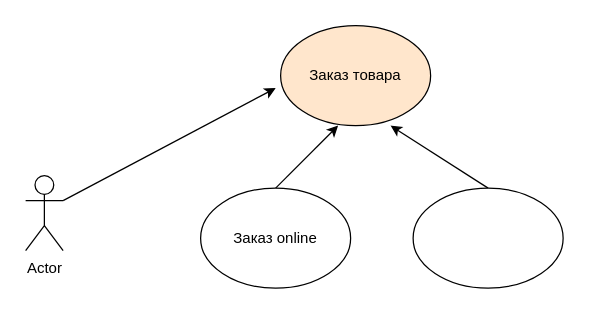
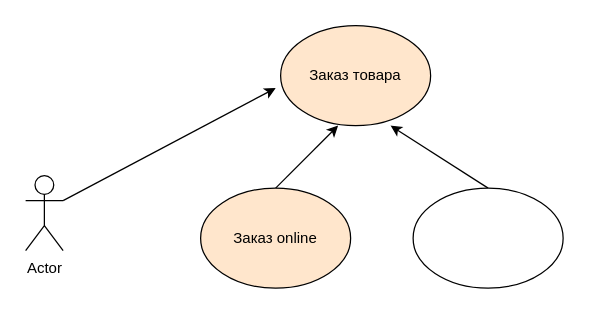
node "Заказ online": fillcolor #ffffff -> #ffe6cc
